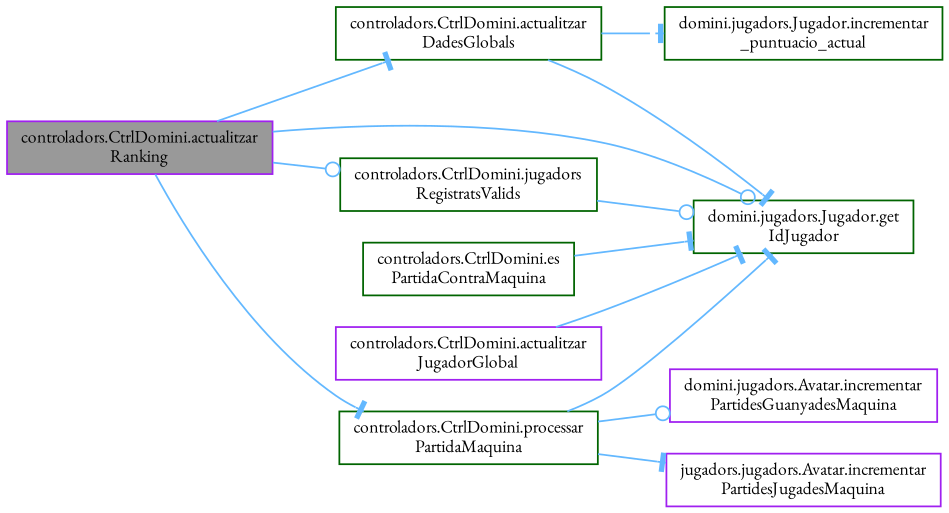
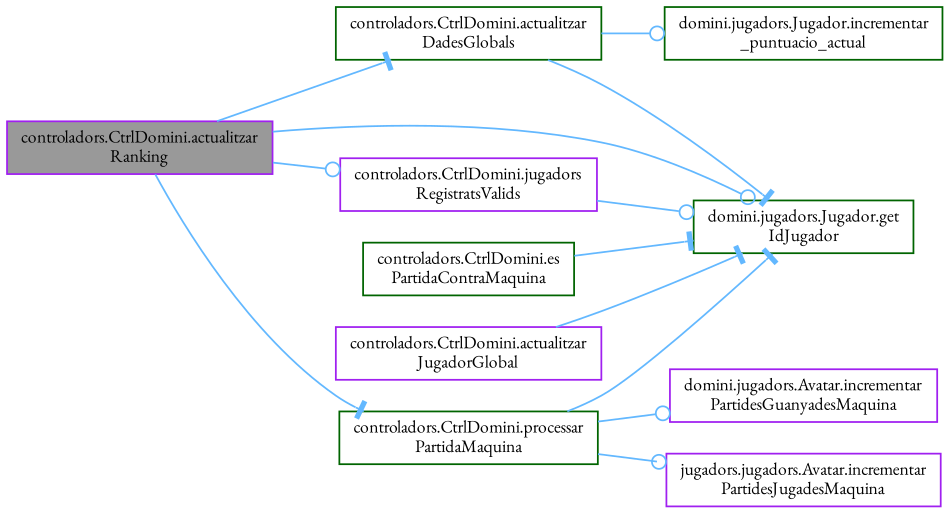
edge "controladors.CtrlDomini.actualitzar DadesGlobals" -> "domini.jugadors.Jugador.incrementar _puntuacio_actual": arrowhead tee -> odot
node "controladors.CtrlDomini.jugadors RegistratsValids": color darkgreen -> purple
edge "controladors.CtrlDomini.processar PartidaMaquina" -> "jugadors.jugadors.Avatar.incrementar PartidesJugadesMaquina": arrowhead tee -> odot
